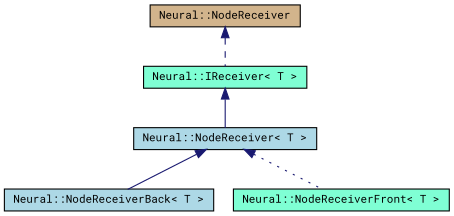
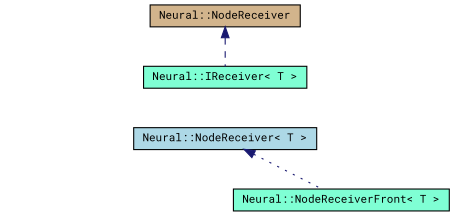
edge "Neural::NodeReceiver< T >" -> "Neural::IReceiver< T >": removed
node "Neural::NodeReceiverBack< T >": removed
